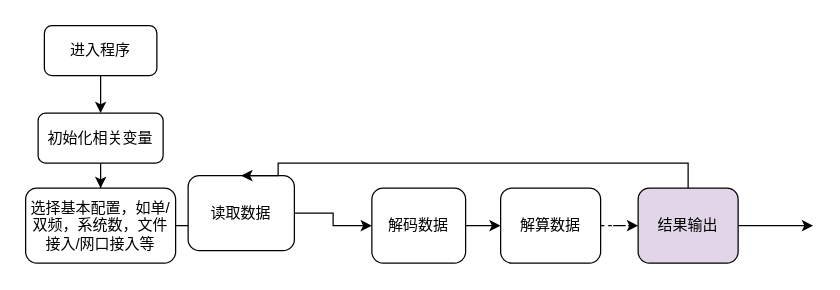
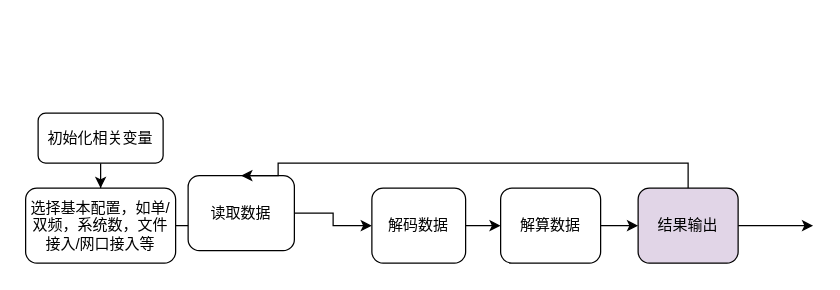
node "进入程序": removed
edge "进入程序" -> "初始化相关变量": removed
edge "解算数据" -> "结果输出": style dashed -> solid
